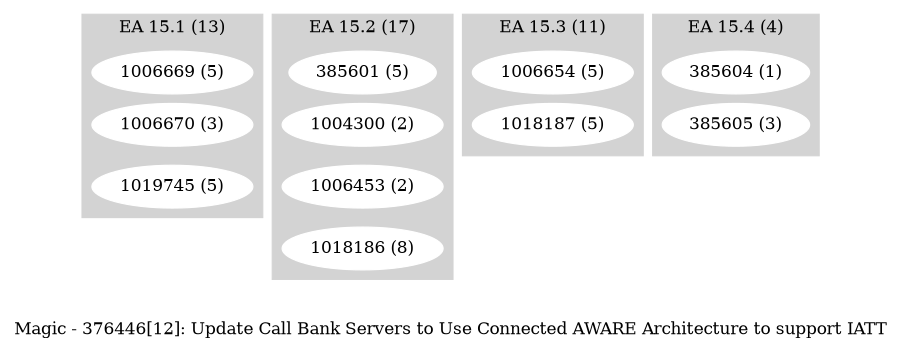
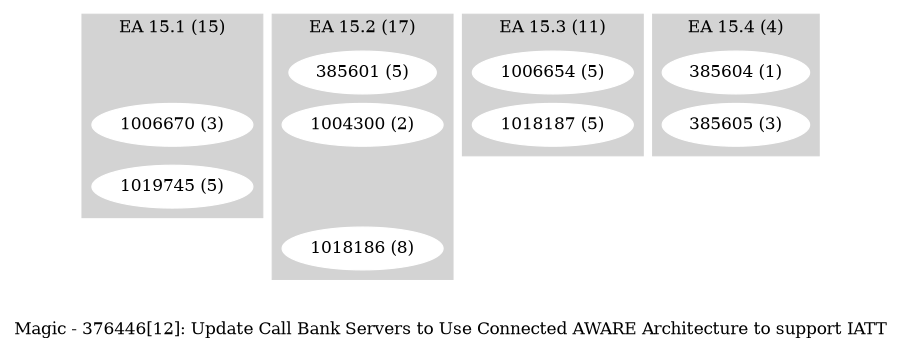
cluster "EA 15.1 (13)": label "EA 15.1 (13)" -> "EA 15.1 (15)"
node "1006669 (5)": removed
node "1006453 (2)": removed
